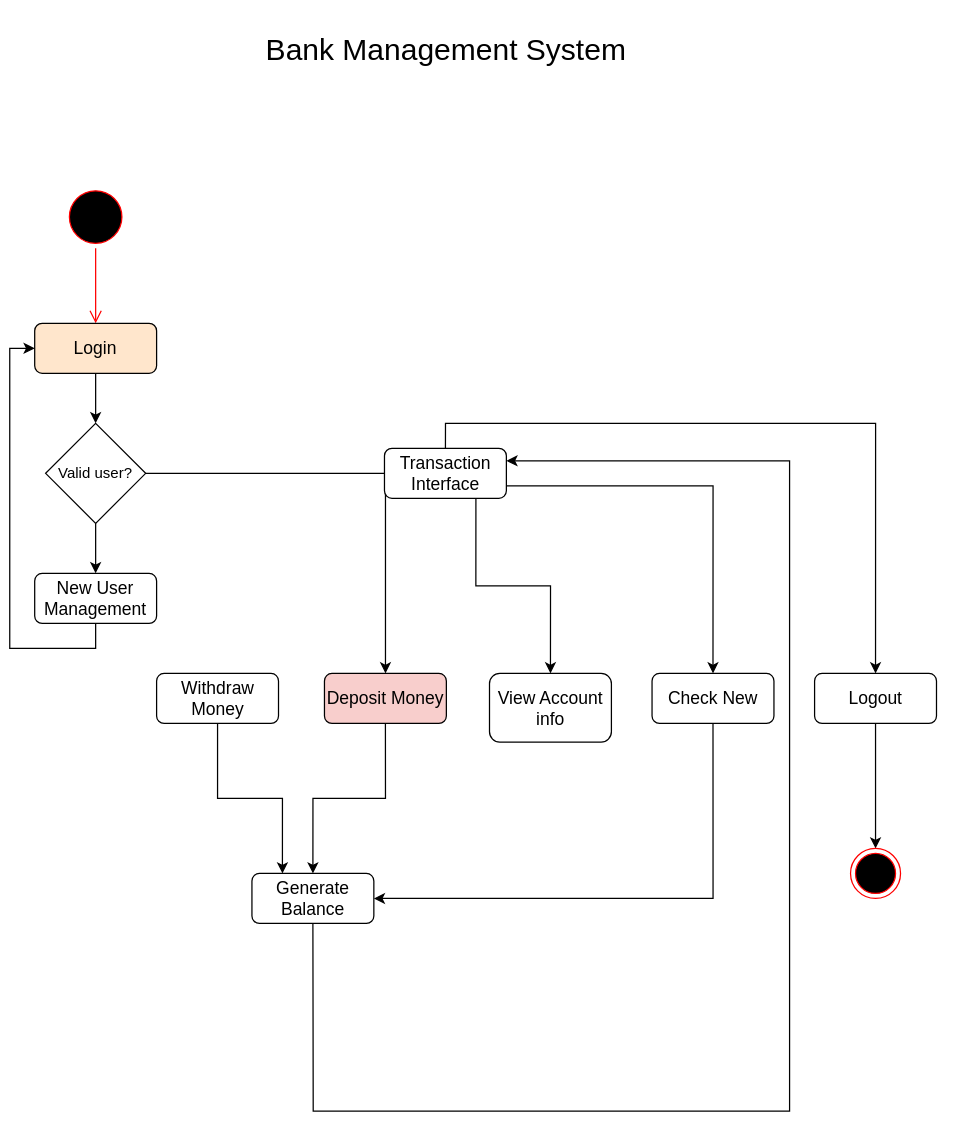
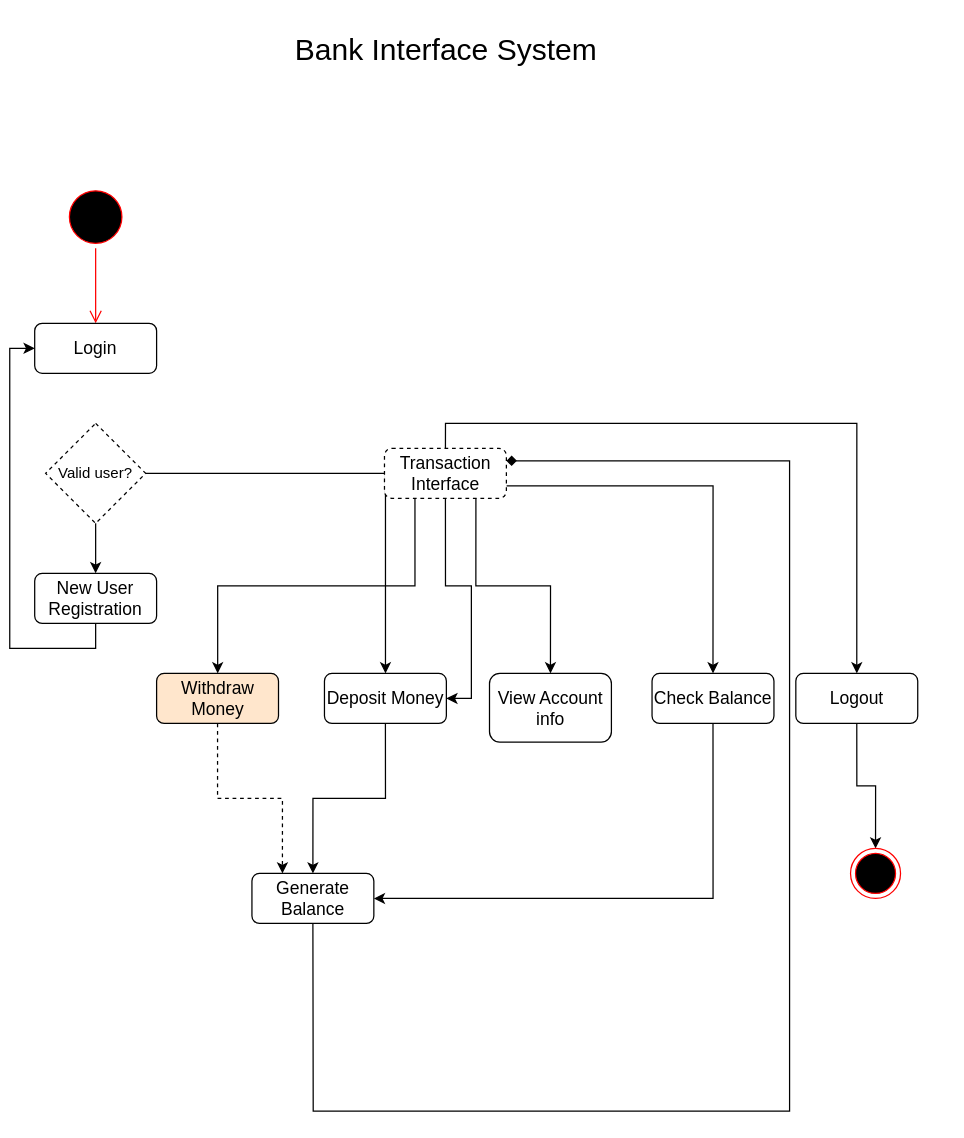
node "Bank Management System": label "Bank Management System" -> "Bank Interface System"
node "Login": fillcolor #ffe6cc -> #ffffff
edge "Login" -> "Valid user?": removed
edge "Generate Balance" -> "Transaction Interface": arrowhead classic -> diamond
node "Valid user?": style solid -> dashed
node "Transaction Interface": style solid -> dashed
edge "Transaction Interface" -> "Withdraw Money": added
edge "Transaction Interface" -> "Deposit Money": added
node "New User Management": label "New User Management" -> "New User Registration"
node "Withdraw Money": fillcolor #ffffff -> #ffe6cc
node "Deposit Money": fillcolor #f8cecc -> #ffffff
node "Check New": label "Check New" -> "Check Balance"
node "Logout": moved (875, 698) -> (857, 698)
edge "Withdraw Money" -> "Generate Balance": style solid -> dashed
